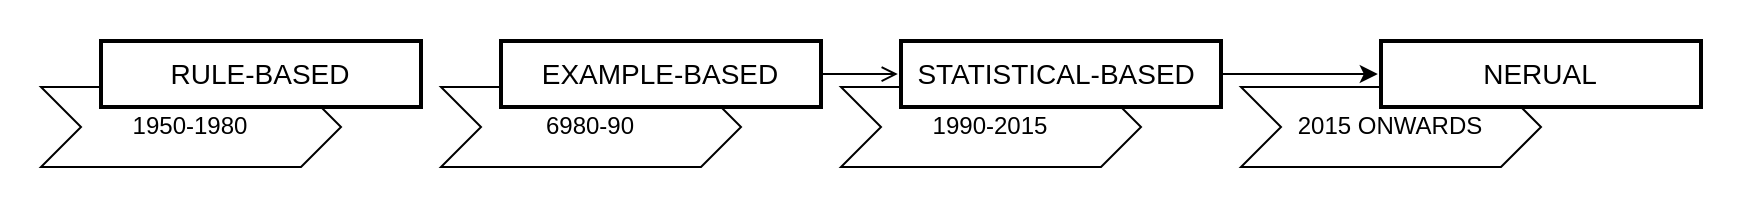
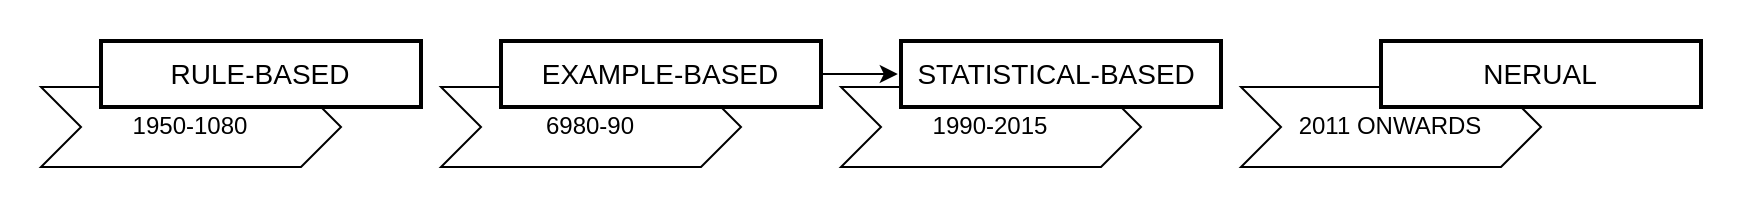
edge "EXAMPLE-BASED" -> "STATISTICAL-BASED": arrowhead open -> classic
edge "STATISTICAL-BASED" -> "NERUAL": removed
node "1950-1980": label "1950-1980" -> "1950-1080"
node "2015 ONWARDS": label "2015 ONWARDS" -> "2011 ONWARDS"
